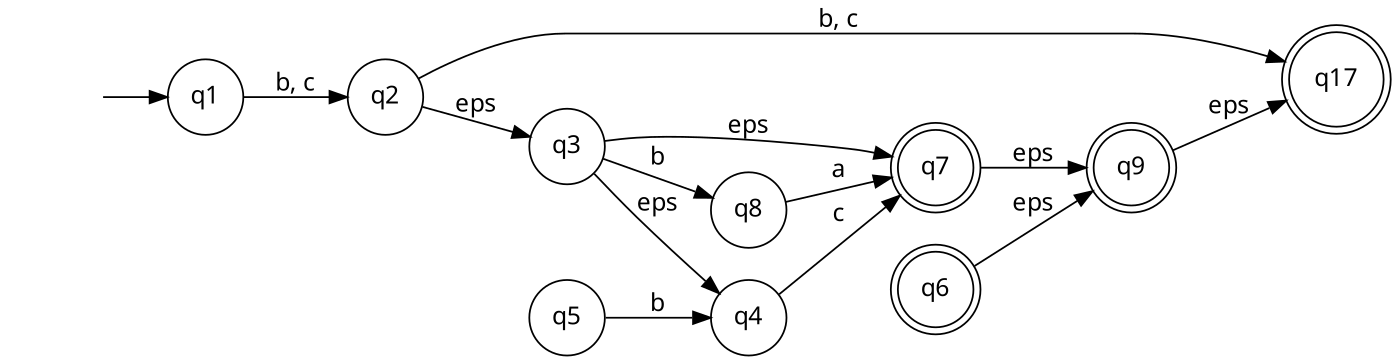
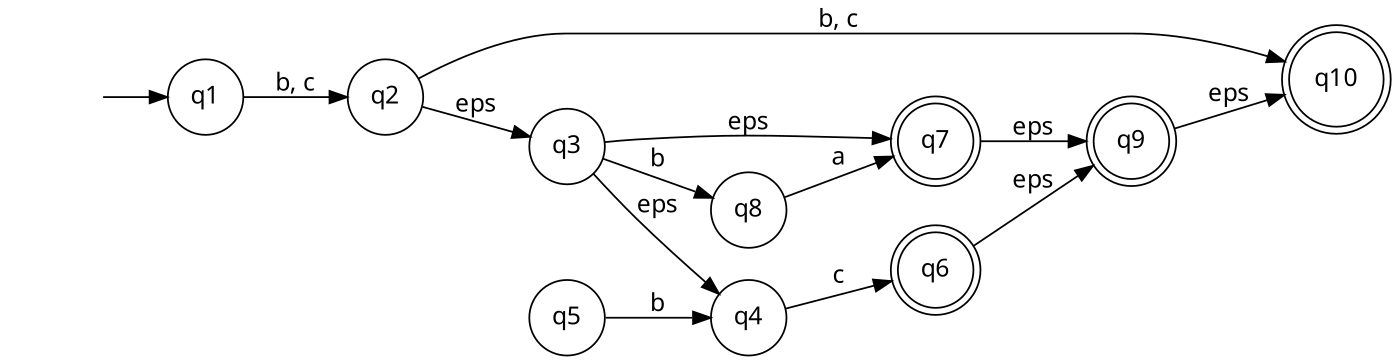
node "q17": label "q17" -> "q10"
edge "q4" -> "q7": now "q4" -> "q6"
